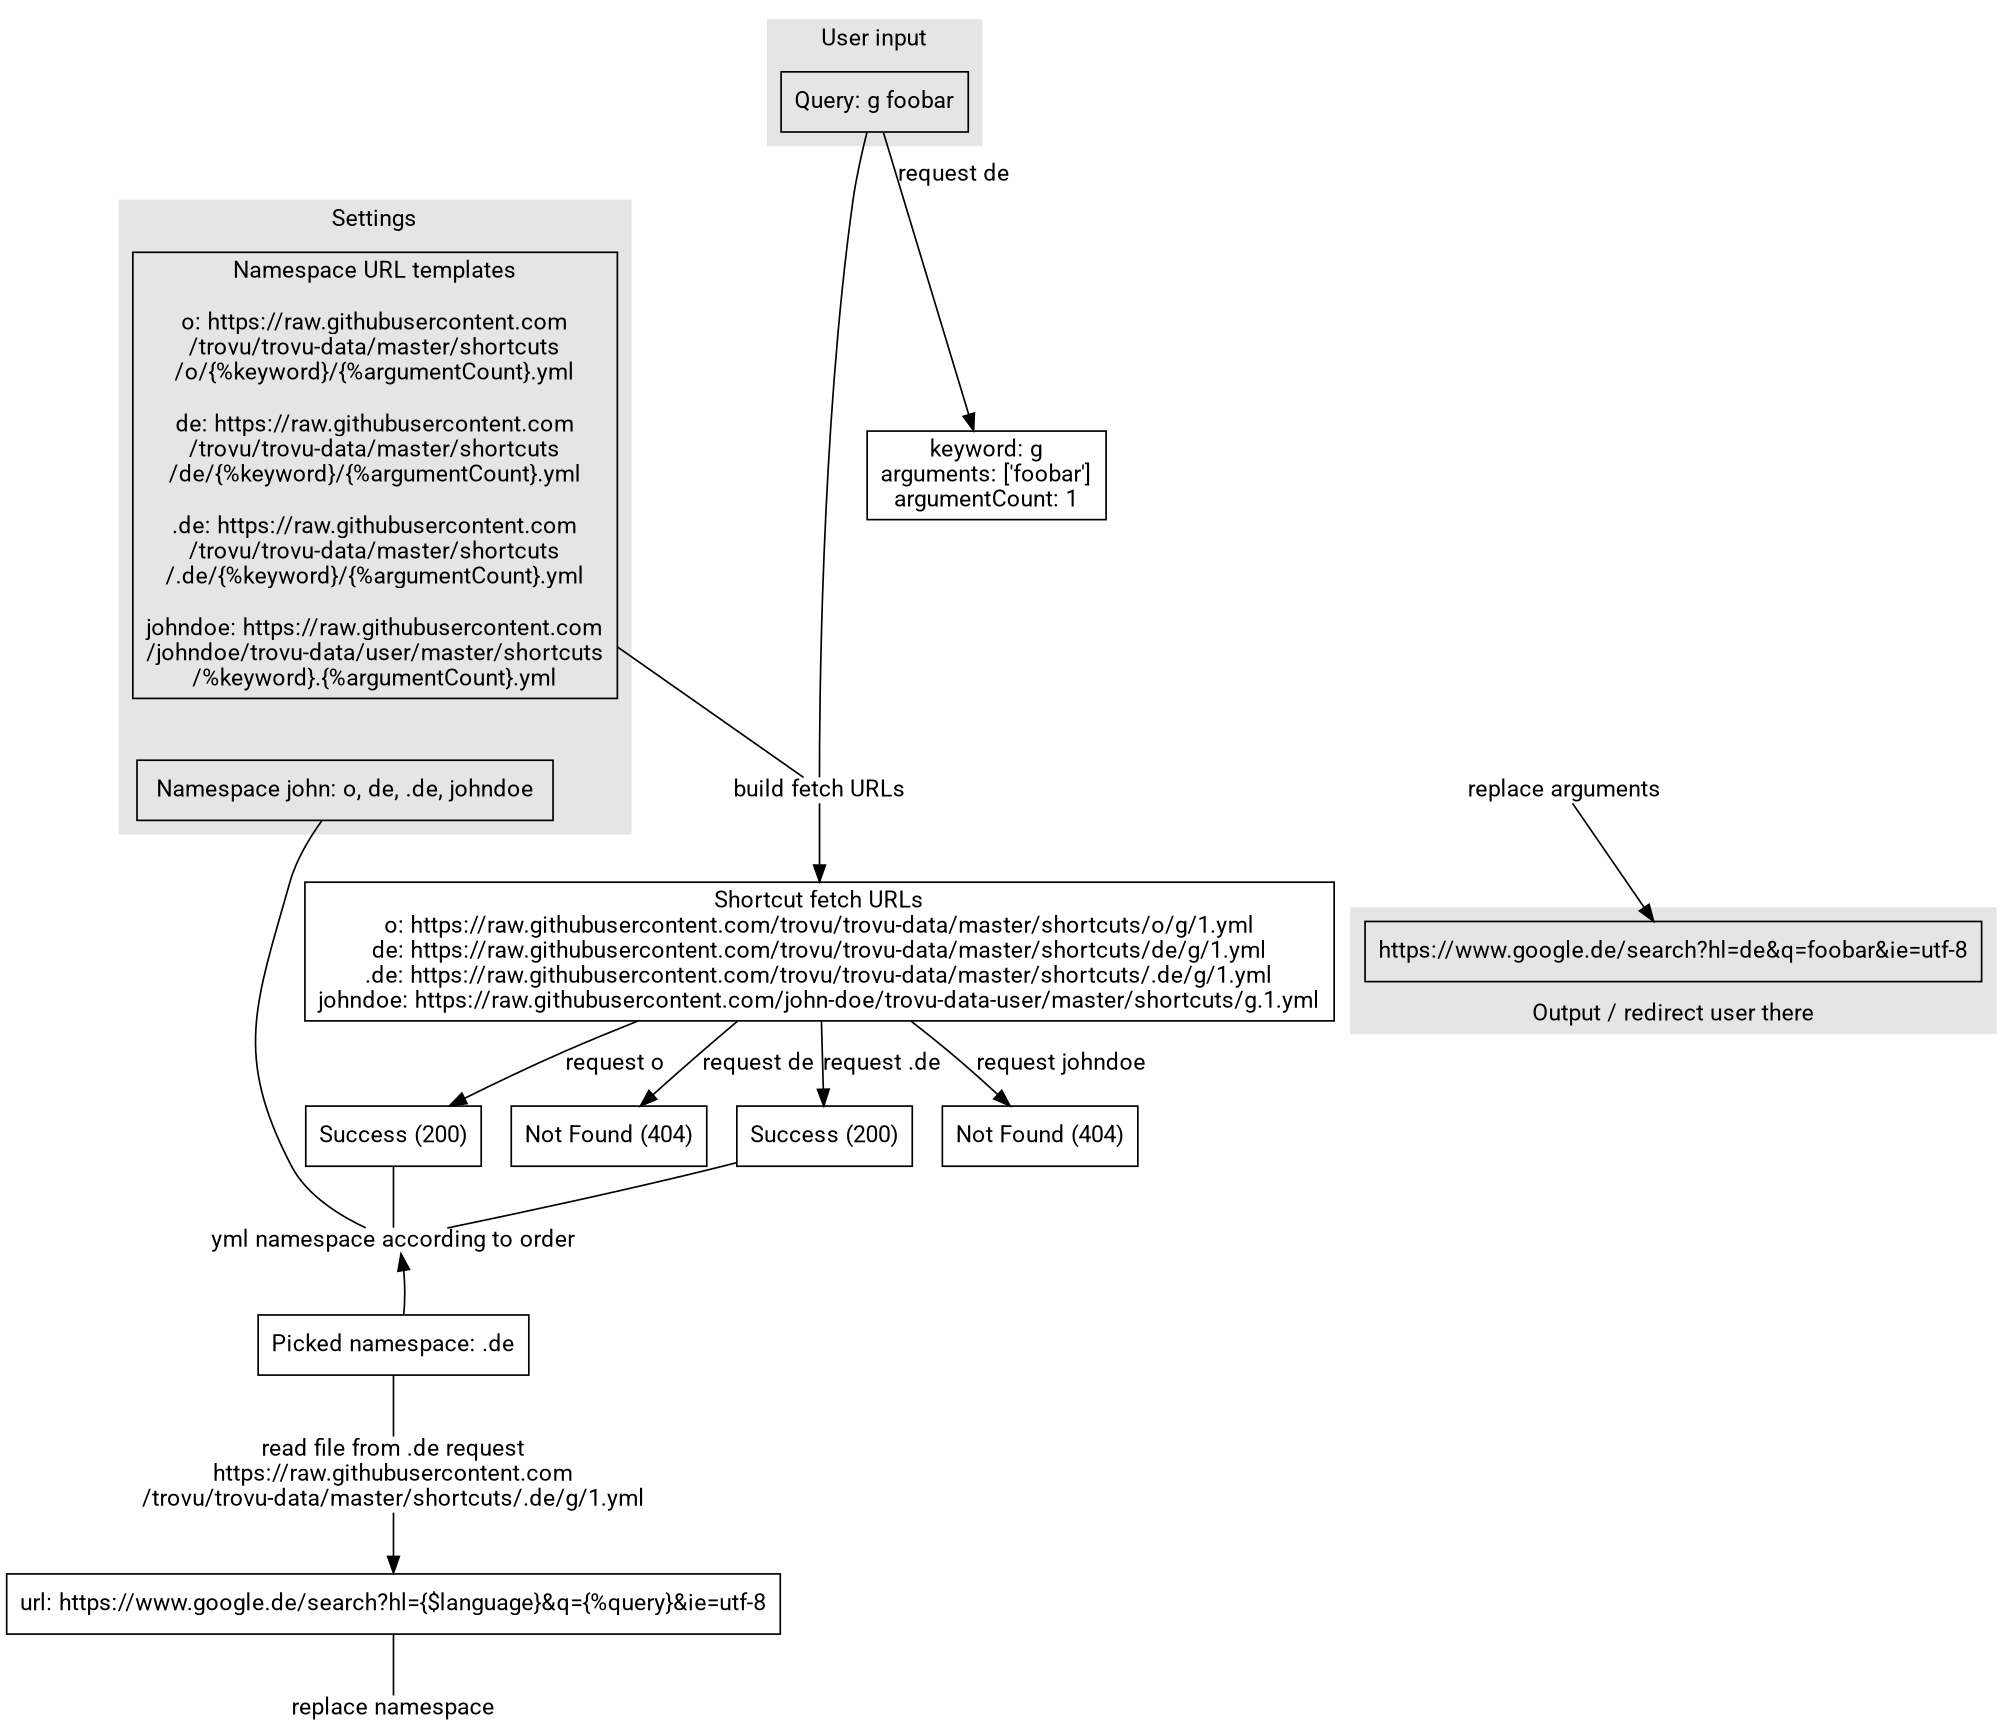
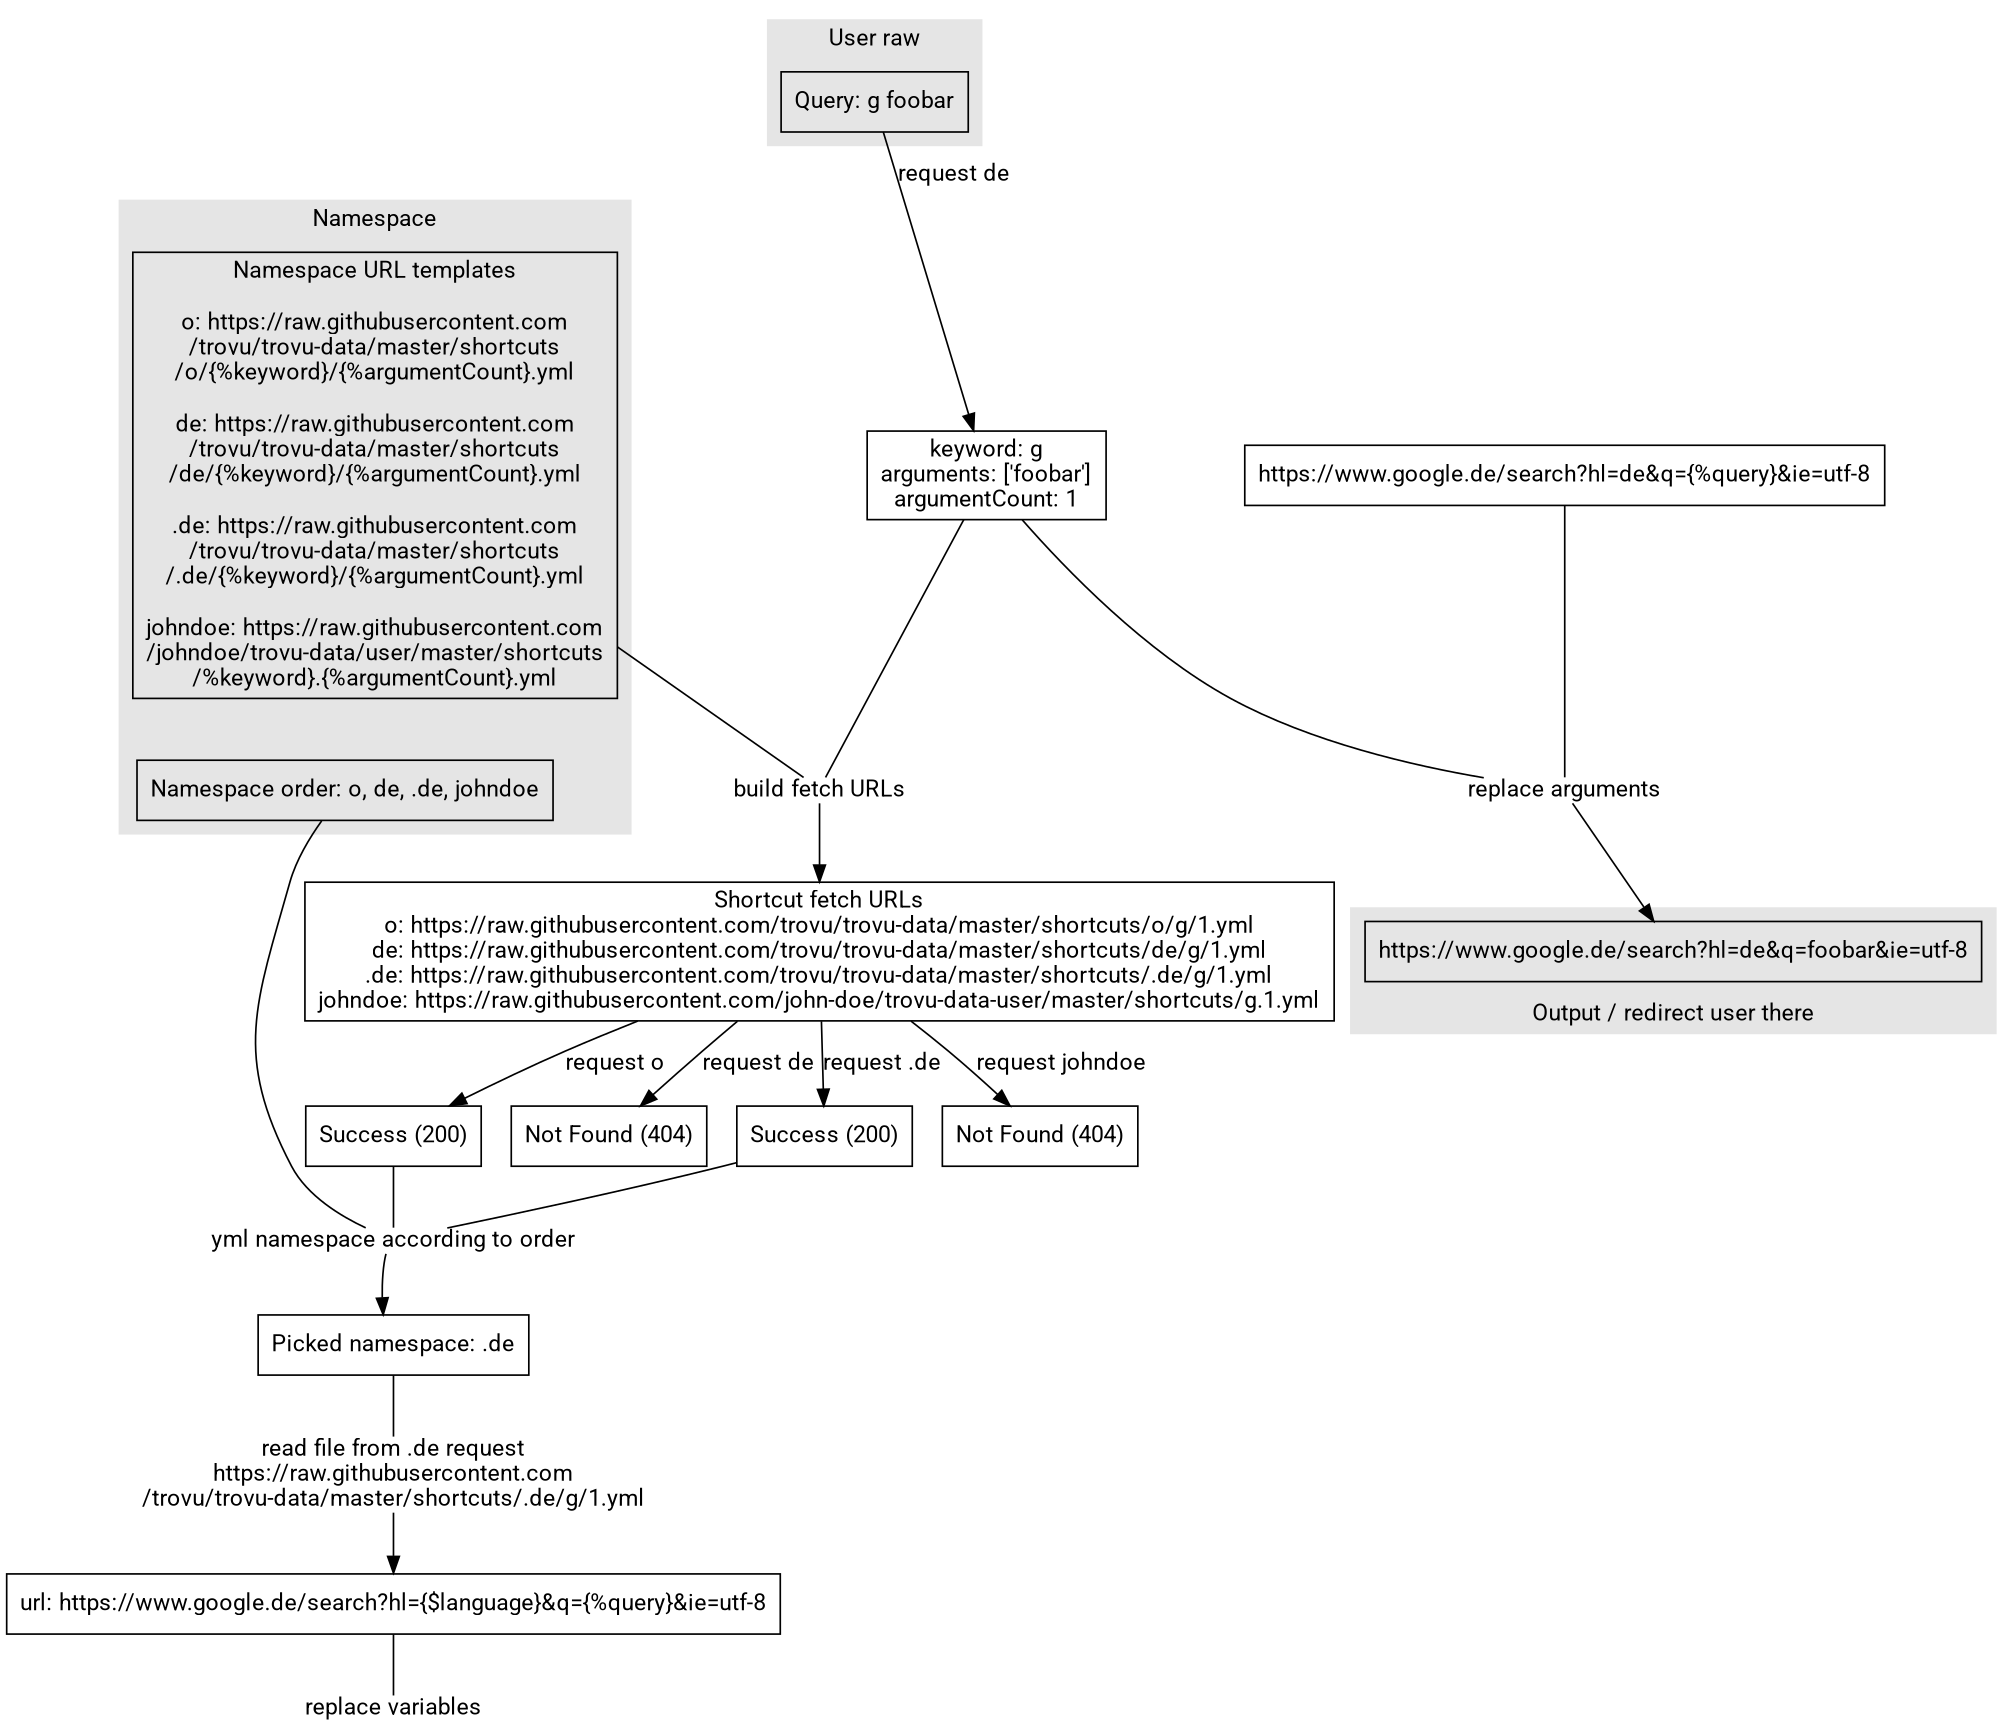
cluster "User input": label "User input" -> "User raw"
cluster "Settings": label "Settings" -> "Namespace"
edge "Query: g foobar" -- "build fetch URLs": now "keyword: g arguments: ['foobar'] argumentCount: 1" -- "build fetch URLs"
node "https://www.google.de/search?hl=de&q={%query}&ie=utf-8": added
edge "keyword: g arguments: ['foobar'] argumentCount: 1" -- "replace arguments": added
node "Namespace john: o, de, .de, johndoe": label "Namespace john: o, de, .de, johndoe" -> "Namespace order: o, de, .de, johndoe"
edge "Picked namespace: .de" -> "yml namespace according to order": reversed
node "replace namespace": label "replace namespace" -> "replace variables"
